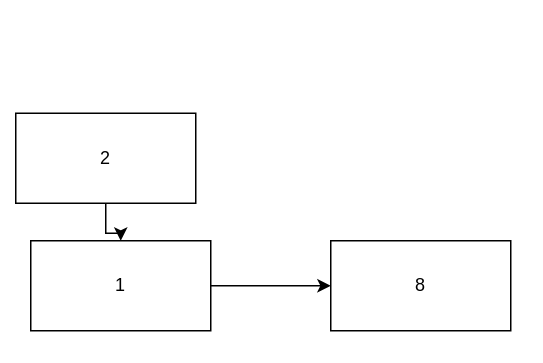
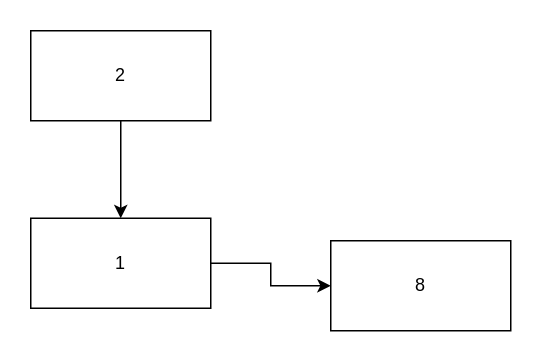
node "2": moved (106, 158) -> (121, 76)
node "1": moved (121, 286) -> (121, 263)
